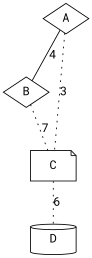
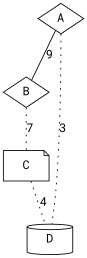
edge "A" -- "B": label "4" -> "9"
edge "A" -- "C": now "A" -- "D"
edge "C" -- "D": label "6" -> "4"
